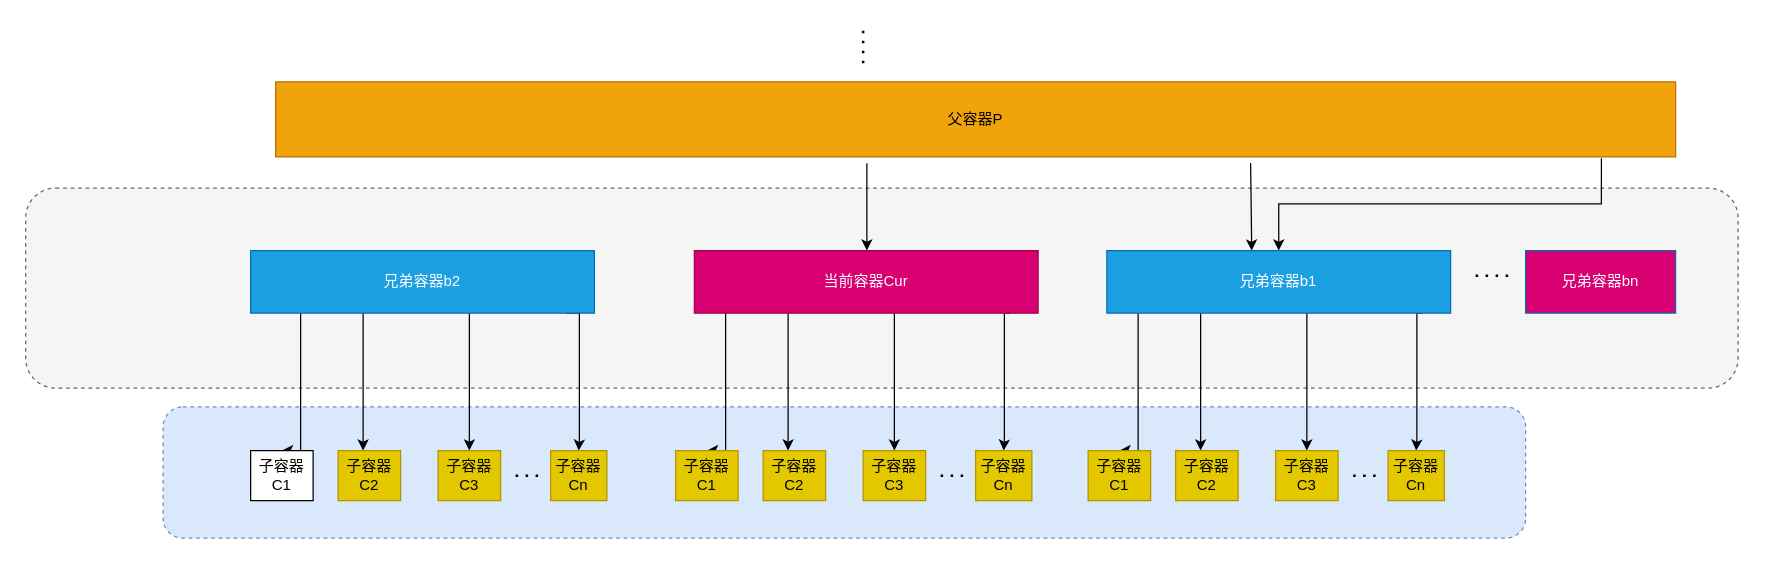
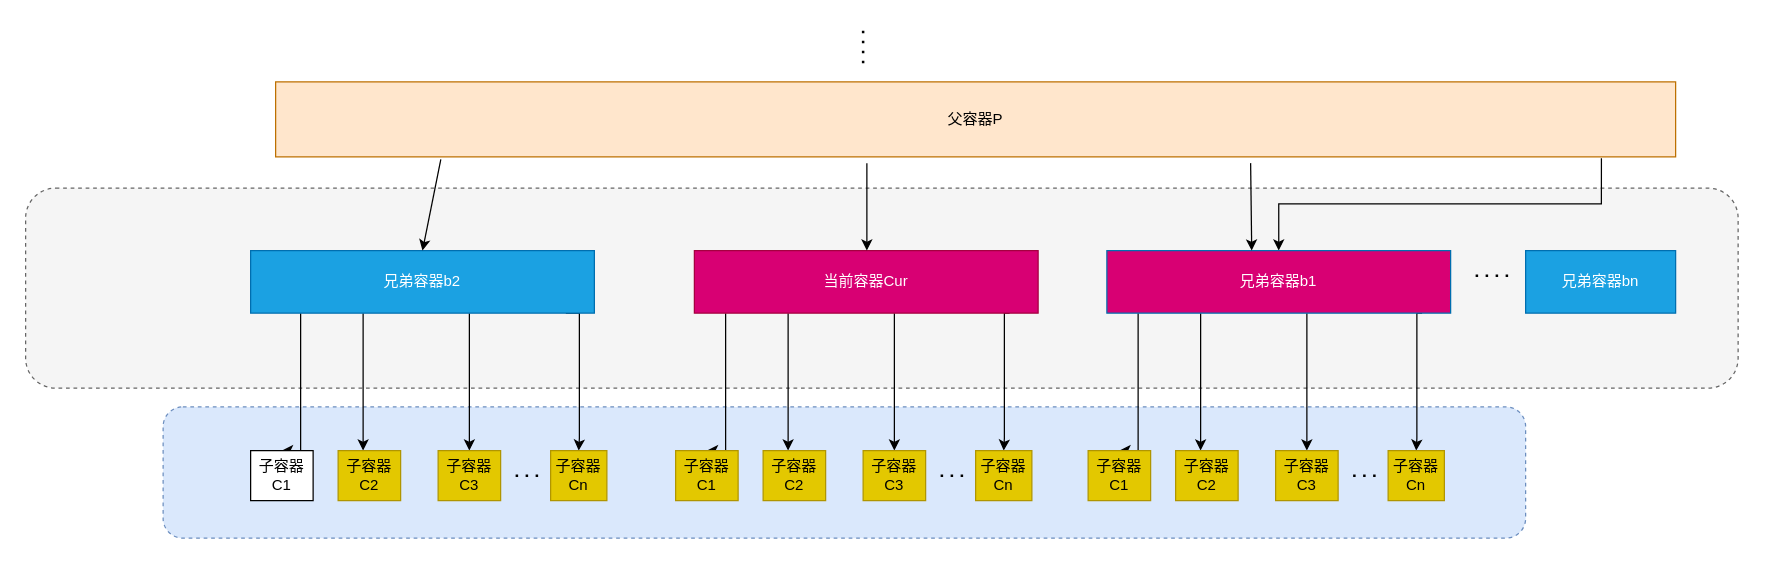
node "父容器P": fillcolor #f0a30a -> #ffe6cc
edge "父容器P" -> "兄弟容器b2": added
node "兄弟容器b1": fillcolor #1ba1e2 -> #d80073
node "兄弟容器bn": fillcolor #d80073 -> #1ba1e2
